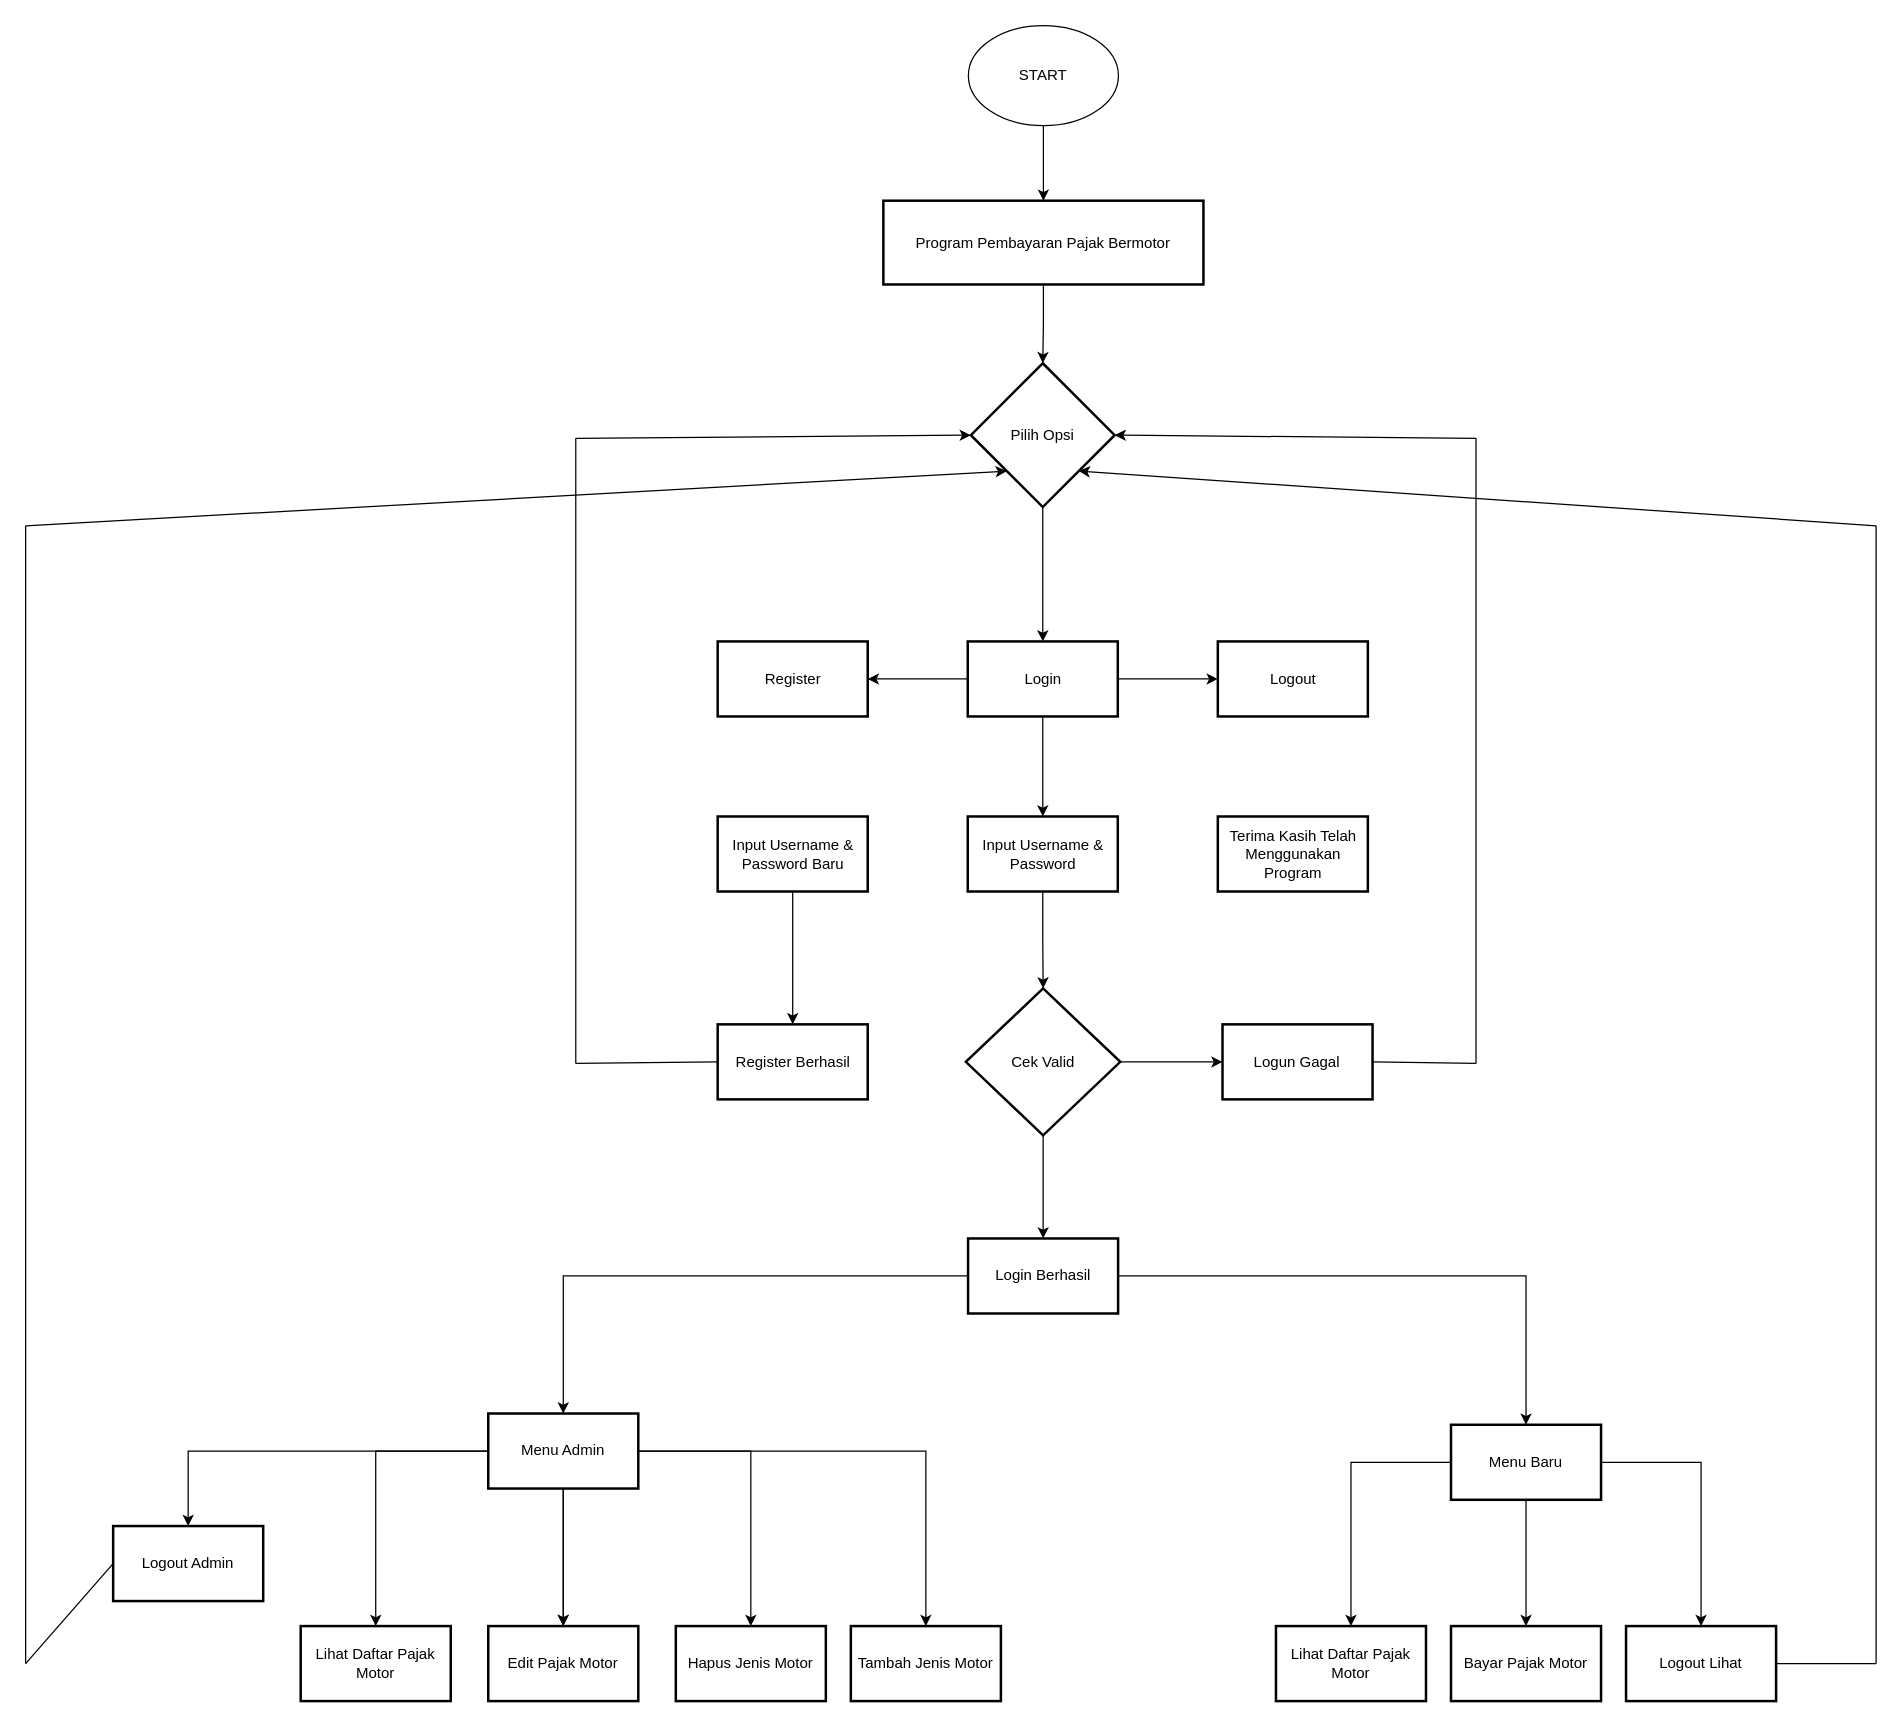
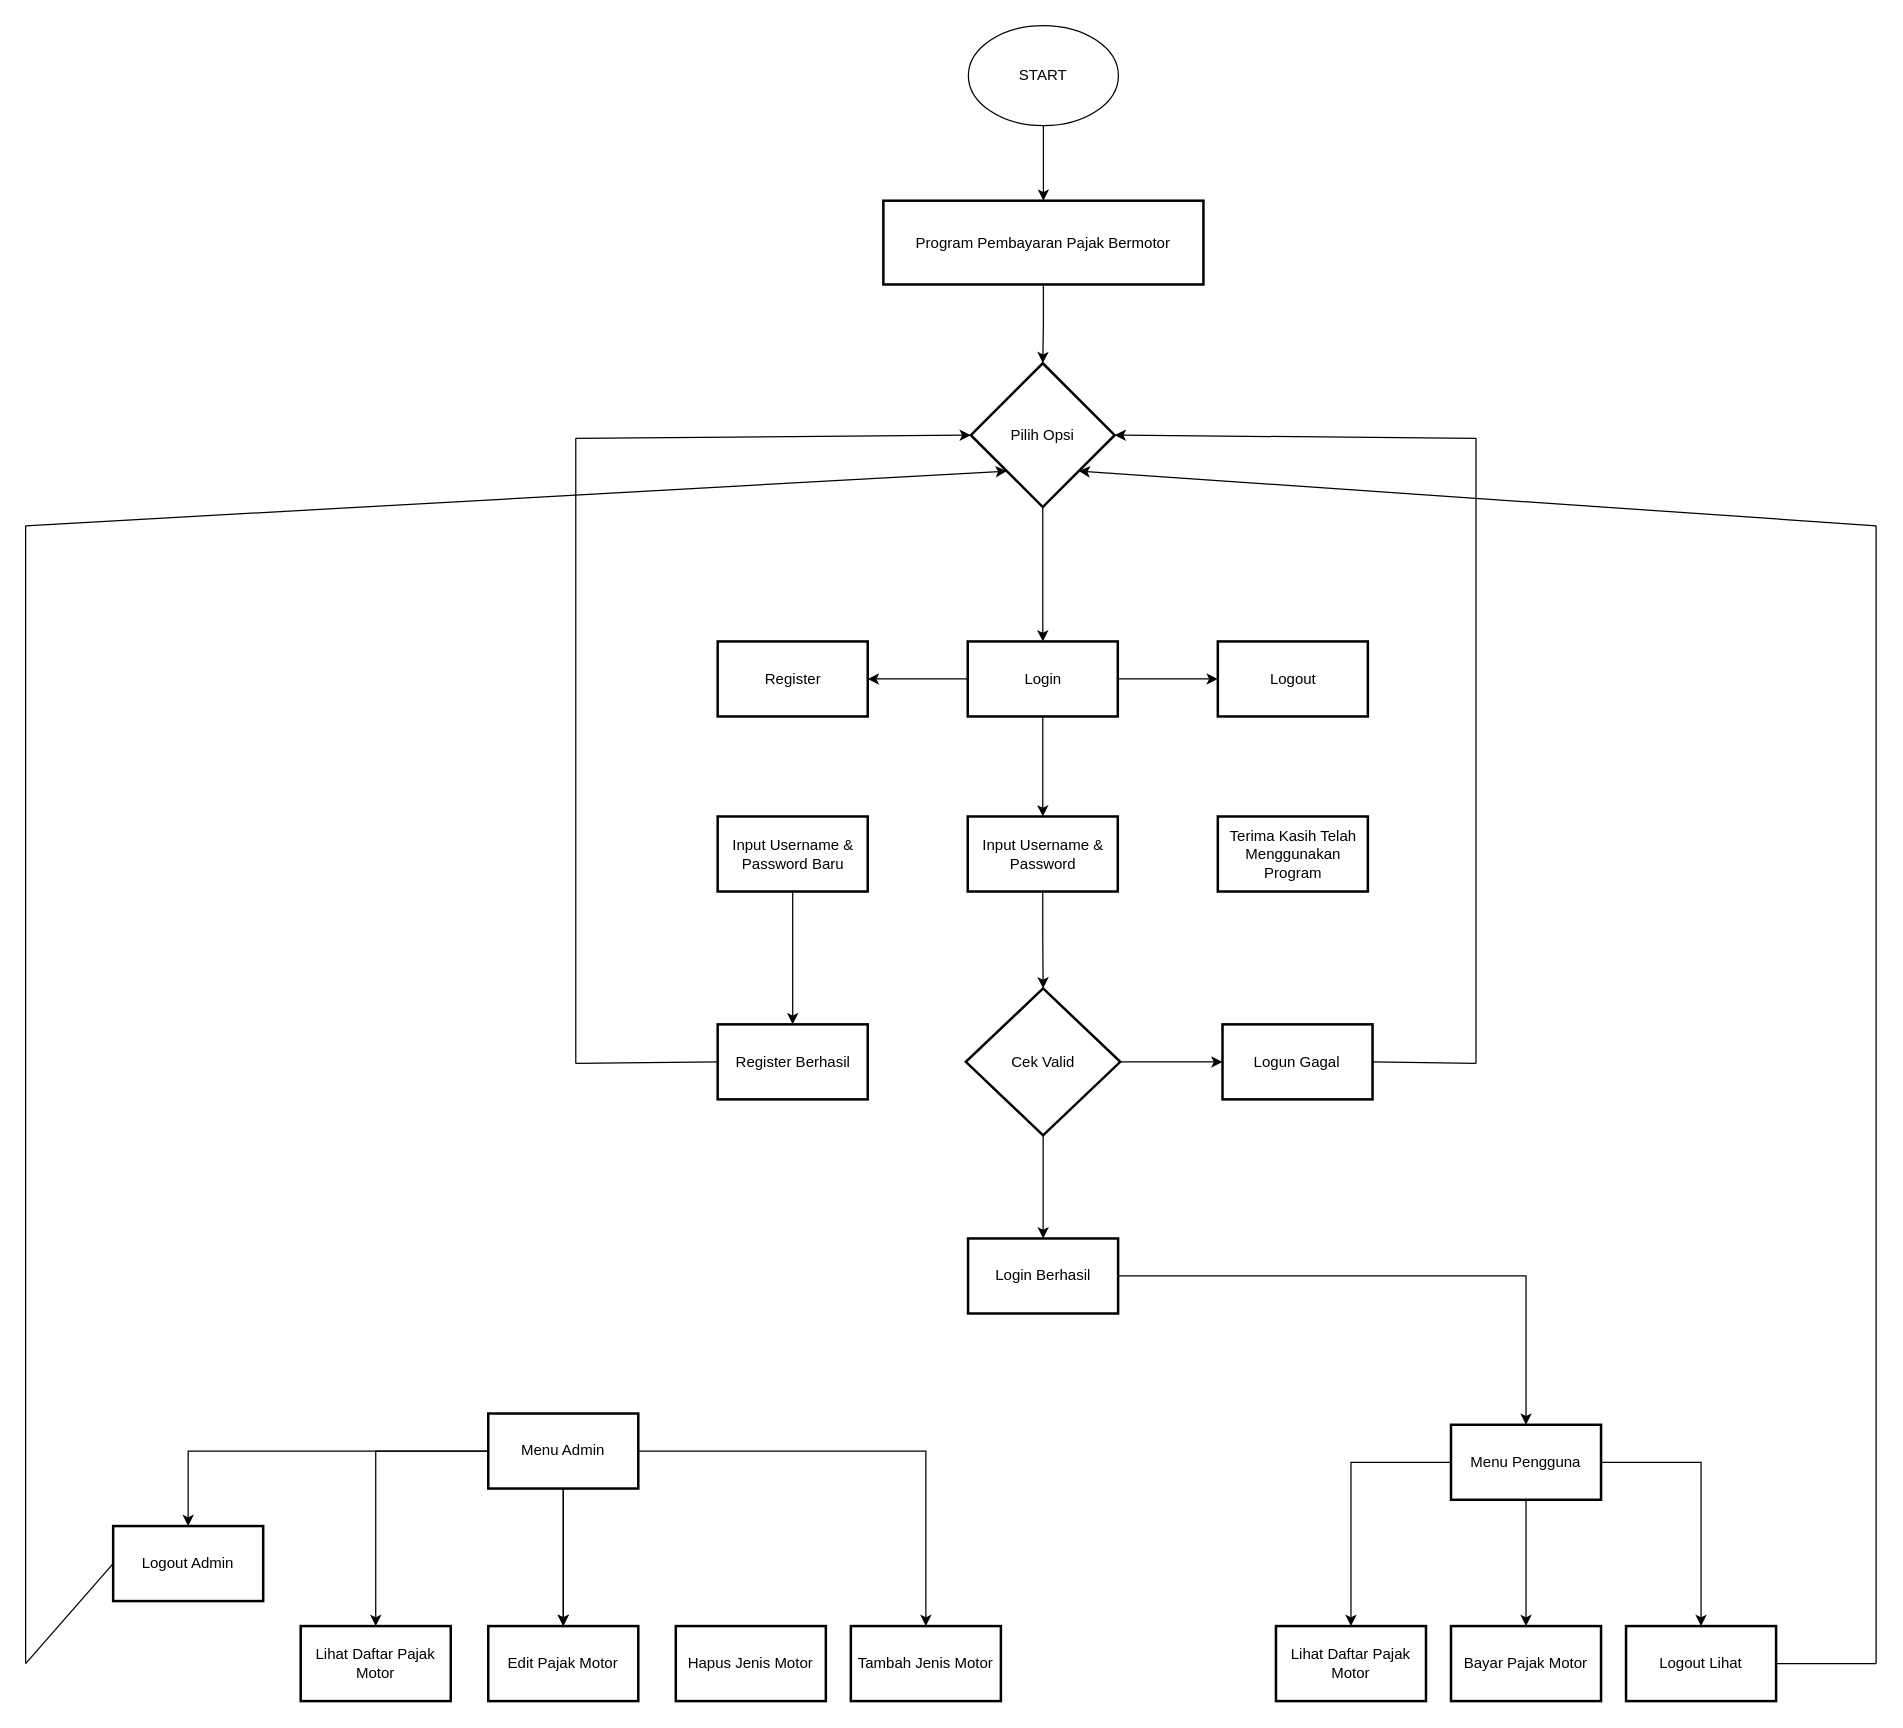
edge "Login Berhasil" -> "Menu Admin": removed
node "Menu Baru": label "Menu Baru" -> "Menu Pengguna"
edge "Menu Admin" -> "Hapus Jenis Motor": removed
